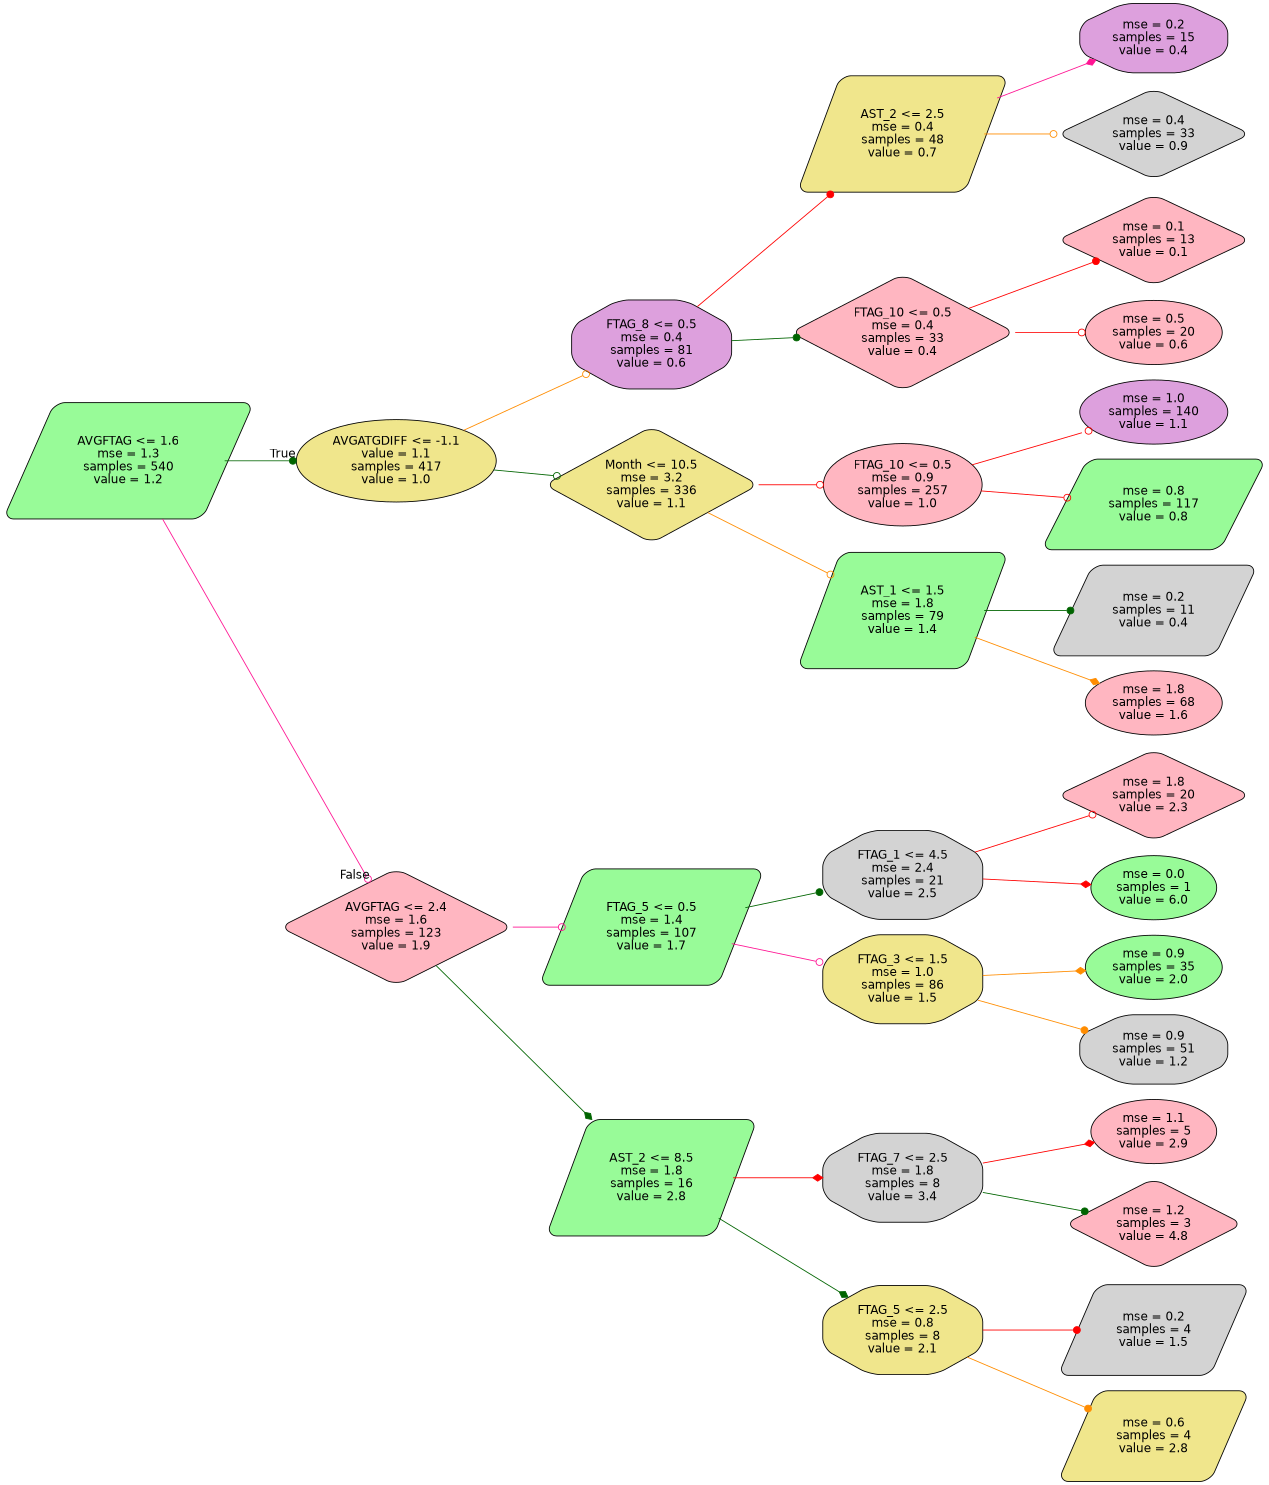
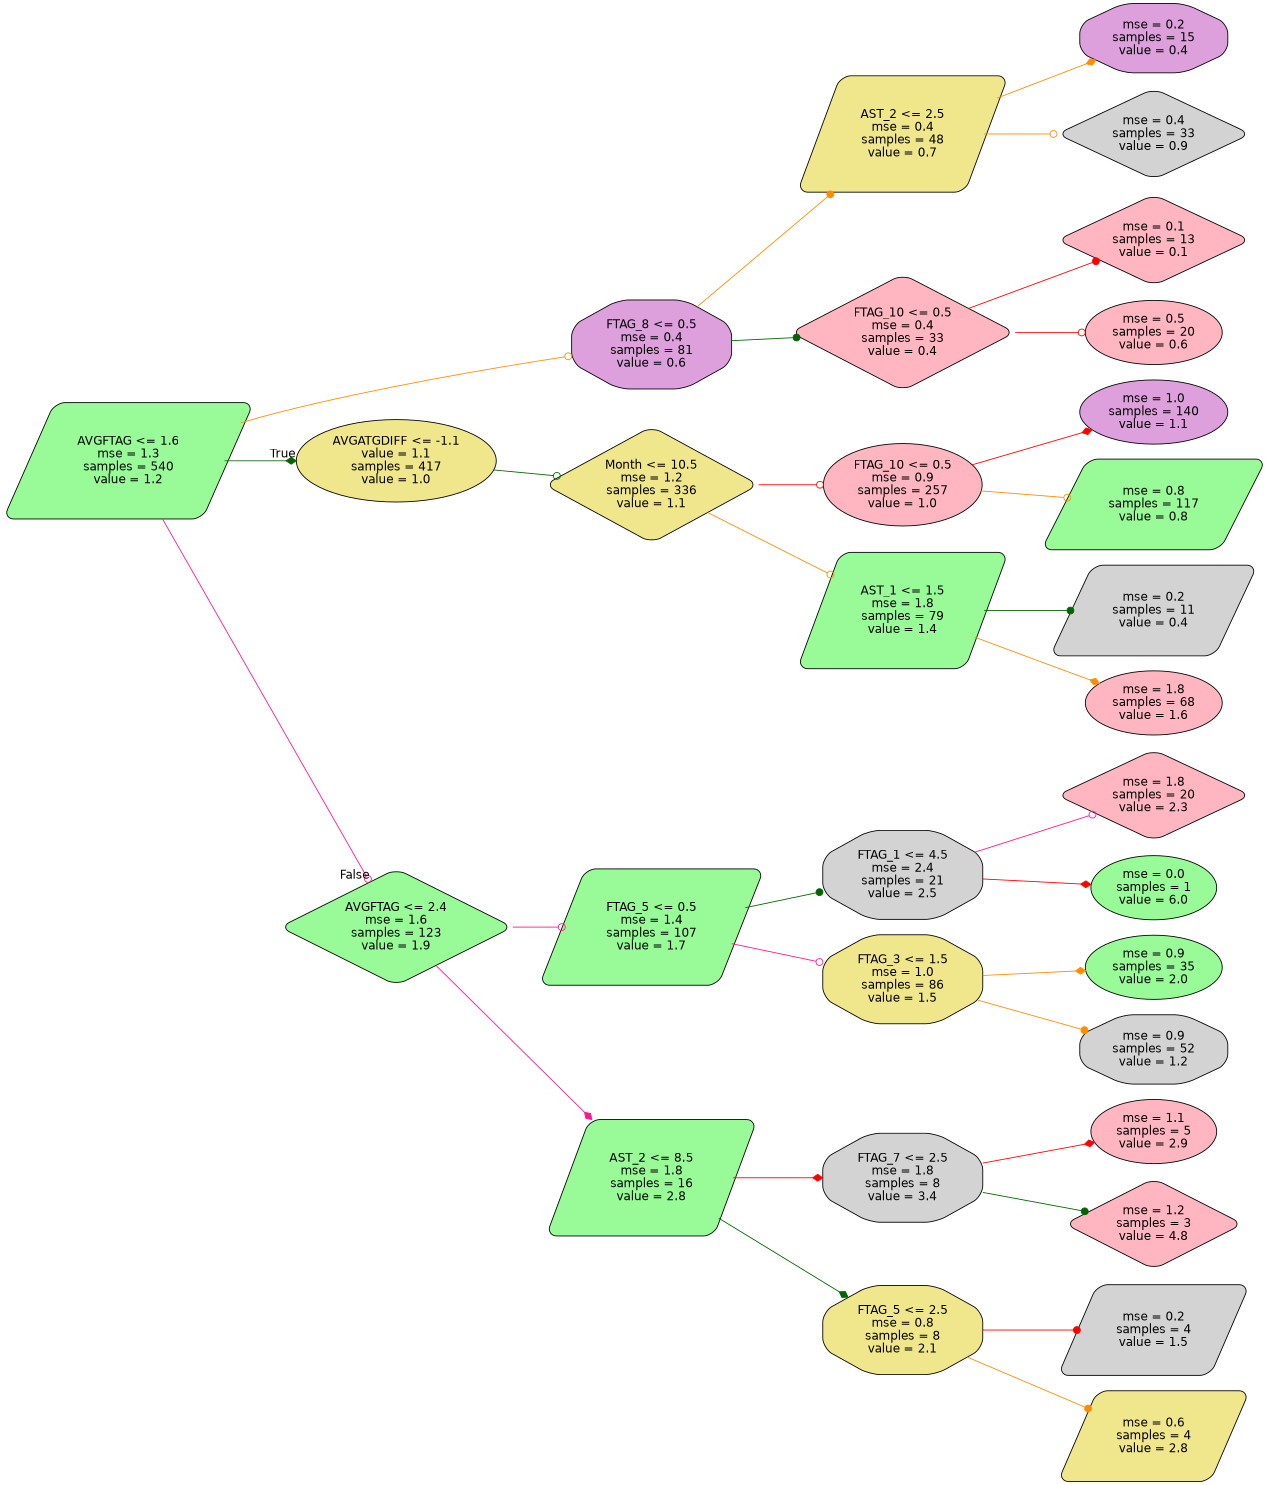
edge "AST_2 <= 2.5 mse = 0.4 samples = 48 value = 0.7" -> "mse = 0.2 samples = 15 value = 0.4": color deeppink -> darkorange
edge "FTAG_8 <= 0.5 mse = 0.4 samples = 81 value = 0.6" -> "AST_2 <= 2.5 mse = 0.4 samples = 48 value = 0.7": color red -> darkorange
edge "AVGATGDIFF <= -1.1 value = 1.1 samples = 417 value = 1.0" -> "FTAG_8 <= 0.5 mse = 0.4 samples = 81 value = 0.6": now "AVGFTAG <= 1.6 mse = 1.3 samples = 540 value = 1.2" -> "FTAG_8 <= 0.5 mse = 0.4 samples = 81 value = 0.6"
edge "FTAG_10 <= 0.5 mse = 0.9 samples = 257 value = 1.0" -> "mse = 1.0 samples = 140 value = 1.1": arrowhead odot -> diamond
edge "AVGFTAG <= 1.6 mse = 1.3 samples = 540 value = 1.2" -> "AVGATGDIFF <= -1.1 value = 1.1 samples = 417 value = 1.0": arrowhead dot -> diamond
node "Month <= 10.5 mse = 3.2 samples = 336 value = 1.1": label "Month <= 10.5 mse = 3.2 samples = 336 value = 1.1" -> "Month <= 10.5 mse = 1.2 samples = 336 value = 1.1"
edge "FTAG_10 <= 0.5 mse = 0.9 samples = 257 value = 1.0" -> "mse = 0.8 samples = 117 value = 0.8": color red -> darkorange
edge "FTAG_1 <= 4.5 mse = 2.4 samples = 21 value = 2.5" -> "mse = 1.8 samples = 20 value = 2.3": color red -> deeppink
node "AVGFTAG <= 2.4 mse = 1.6 samples = 123 value = 1.9": fillcolor lightpink -> palegreen
edge "AVGFTAG <= 2.4 mse = 1.6 samples = 123 value = 1.9" -> "AST_2 <= 8.5 mse = 1.8 samples = 16 value = 2.8": color darkgreen -> deeppink
node "mse = 0.9 samples = 51 value = 1.2": label "mse = 0.9 samples = 51 value = 1.2" -> "mse = 0.9 samples = 52 value = 1.2"
